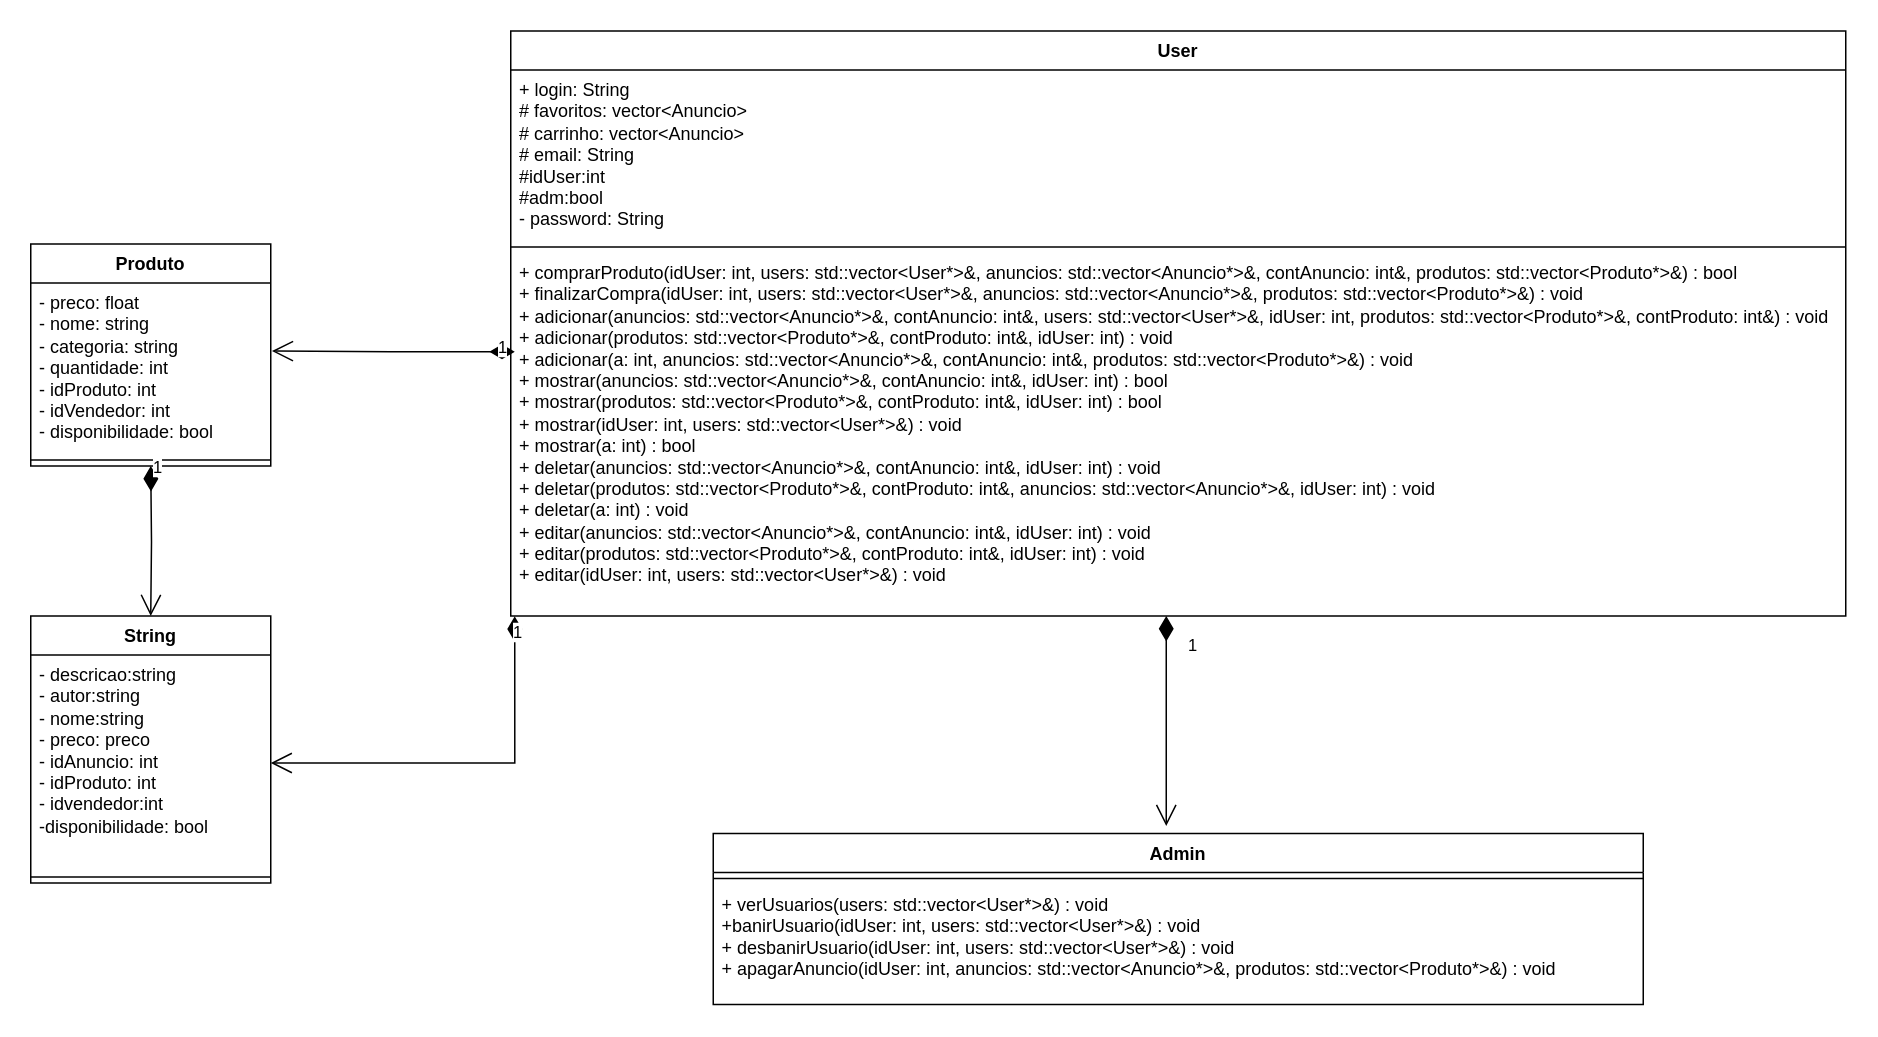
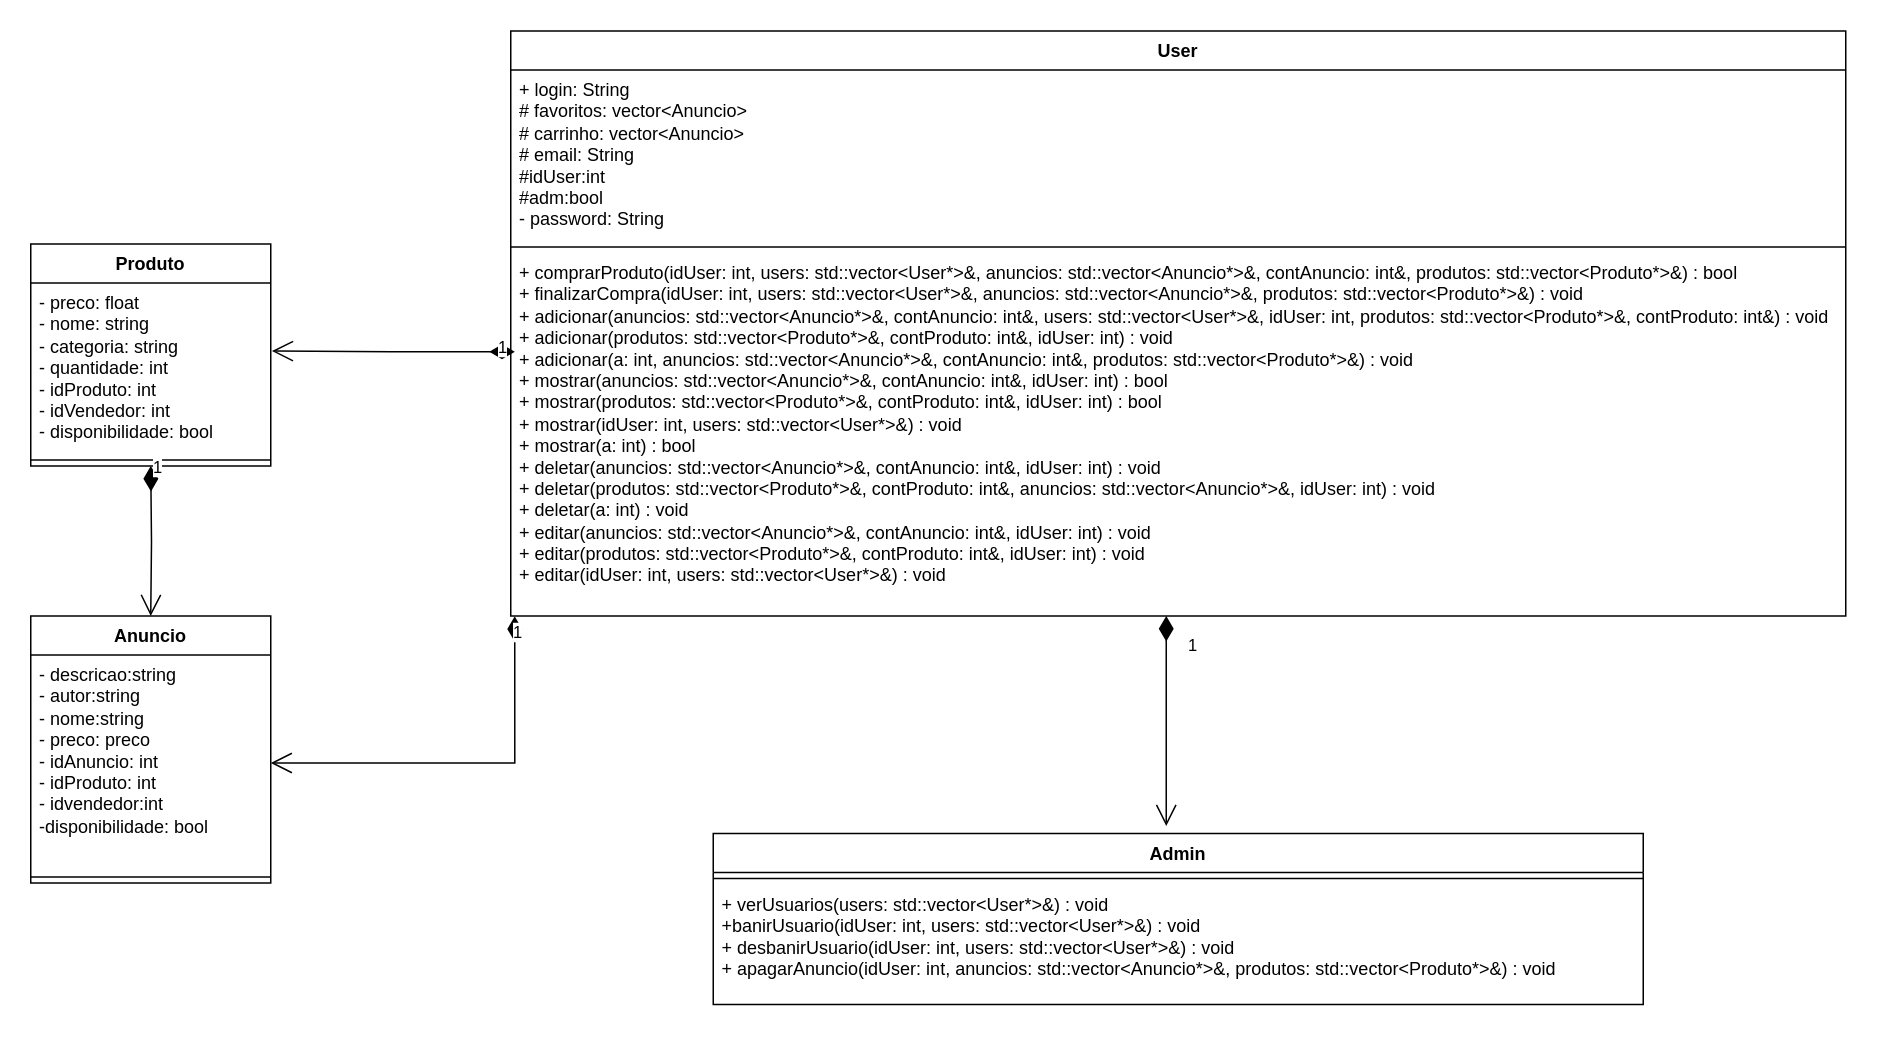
node "String": label "String" -> "Anuncio"
